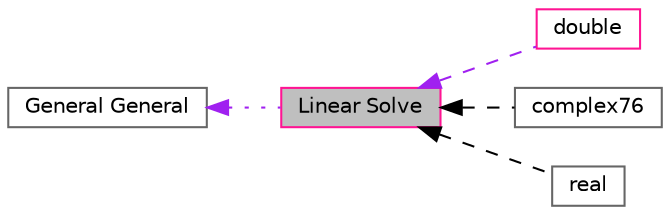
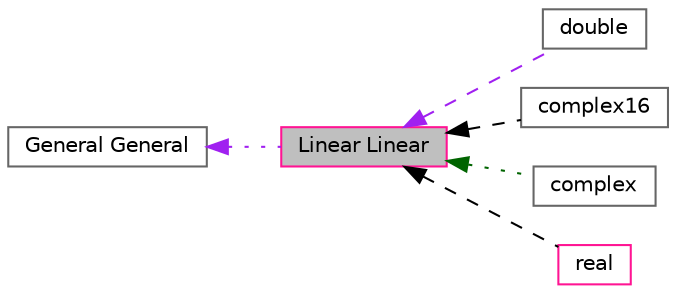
node "double": color deeppink -> gray40
node "Linear Solve": label "Linear Solve" -> "Linear Linear"
node "complex76": label "complex76" -> "complex16"
node "real": color gray40 -> deeppink
node "complex": added
